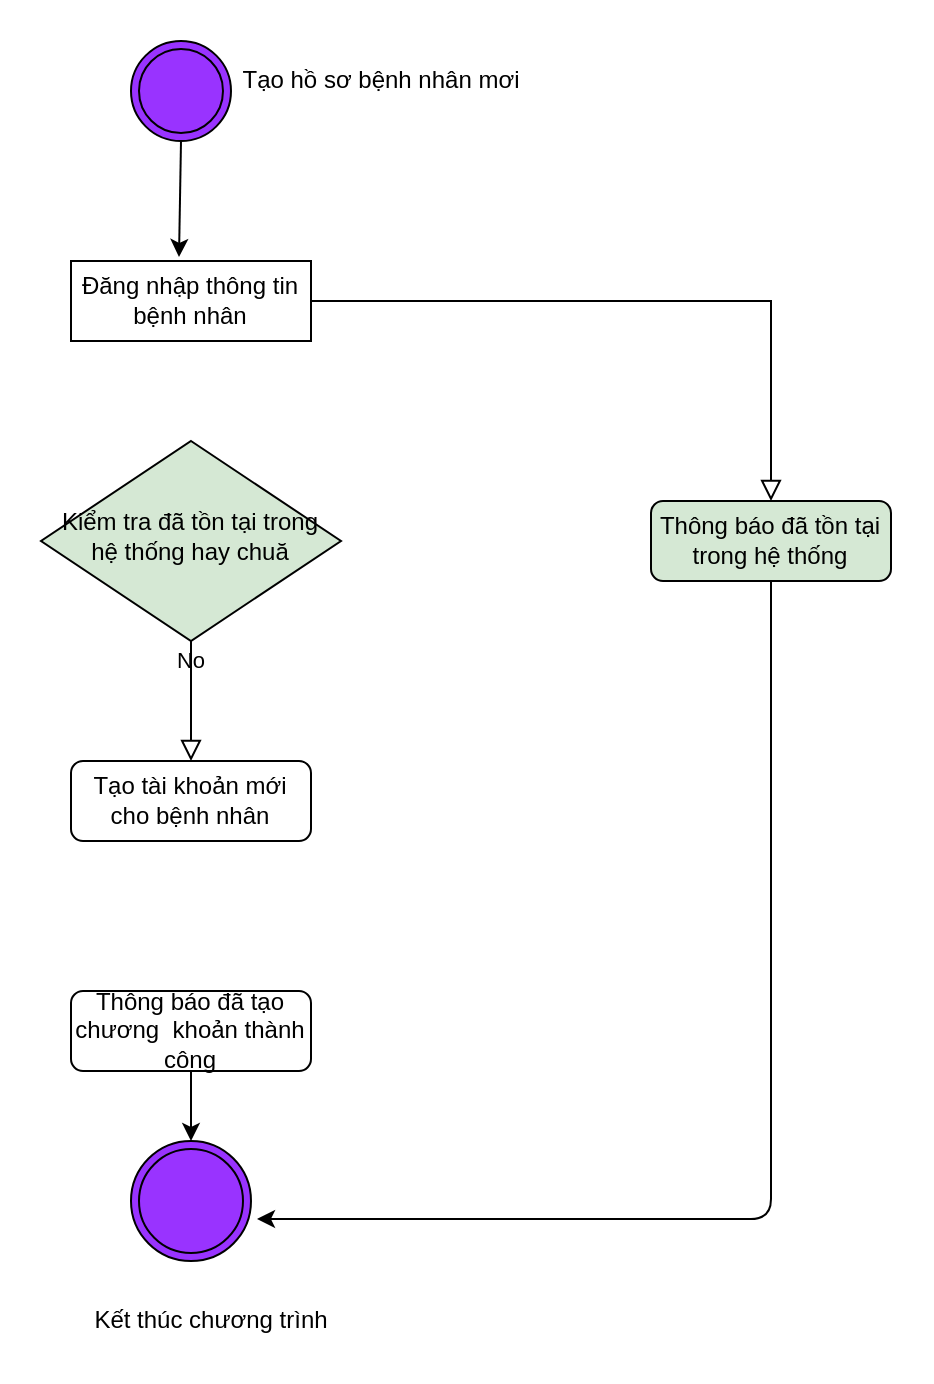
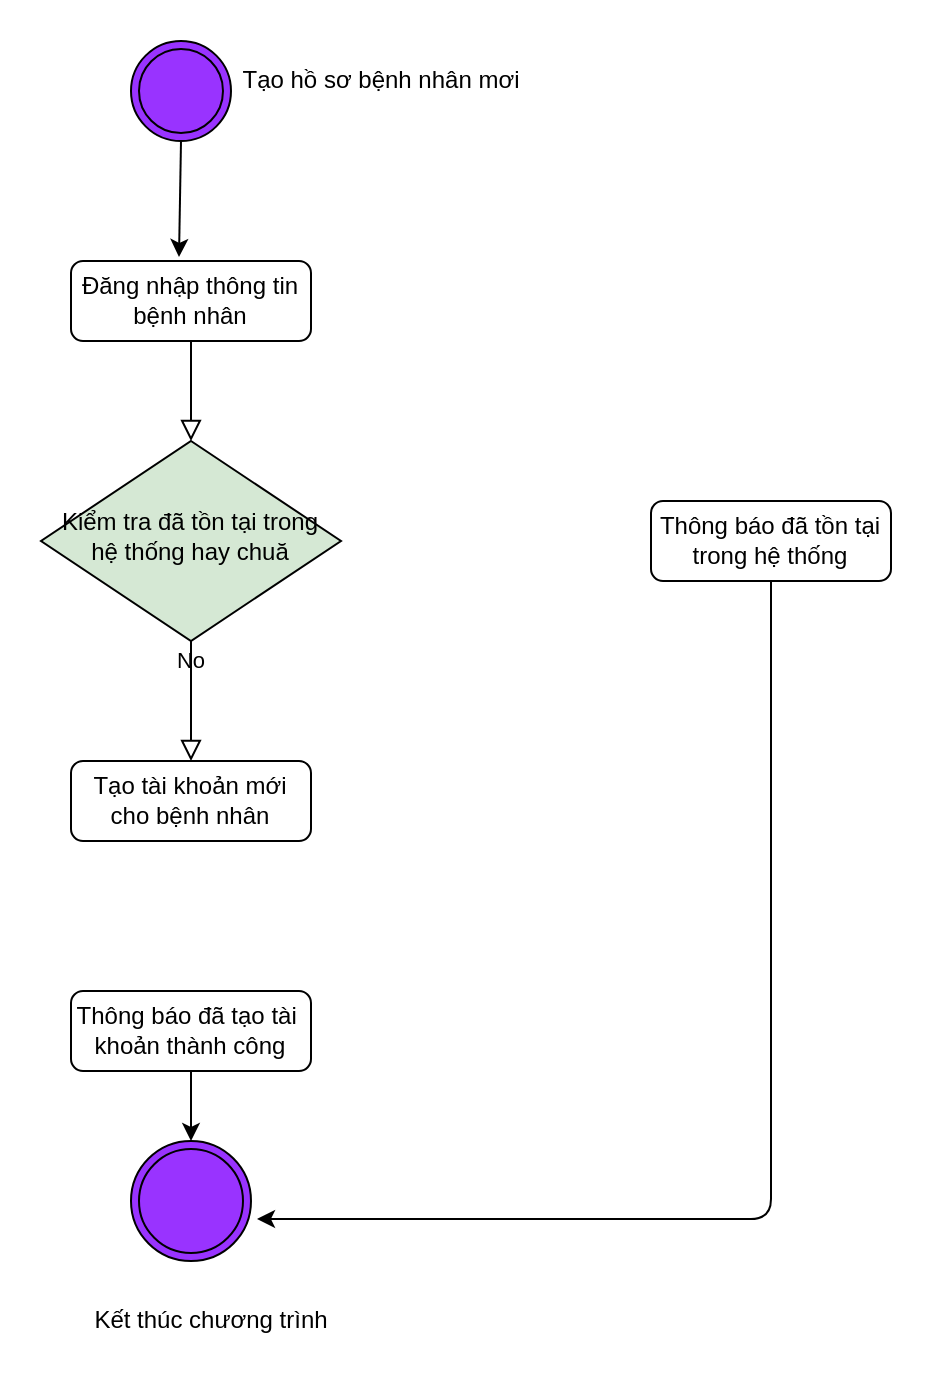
node "Đăng nhập thông tin bệnh nhân": shape rectangle -> rounded rectangle
edge "Đăng nhập thông tin bệnh nhân" -> "Thông báo đã tồn tại trong hệ thống": now "Đăng nhập thông tin bệnh nhân" -> "Kiểm tra đã tồn tại trong hệ thống hay chuă"
node "Thông báo đã tồn tại trong hệ thống": fillcolor #d5e8d4 -> #ffffff
node "Thông báo đã tạo chương khoản thành công": label "Thông báo đã tạo chương khoản thành công" -> "Thông báo đã tạo tài khoản thành công"
